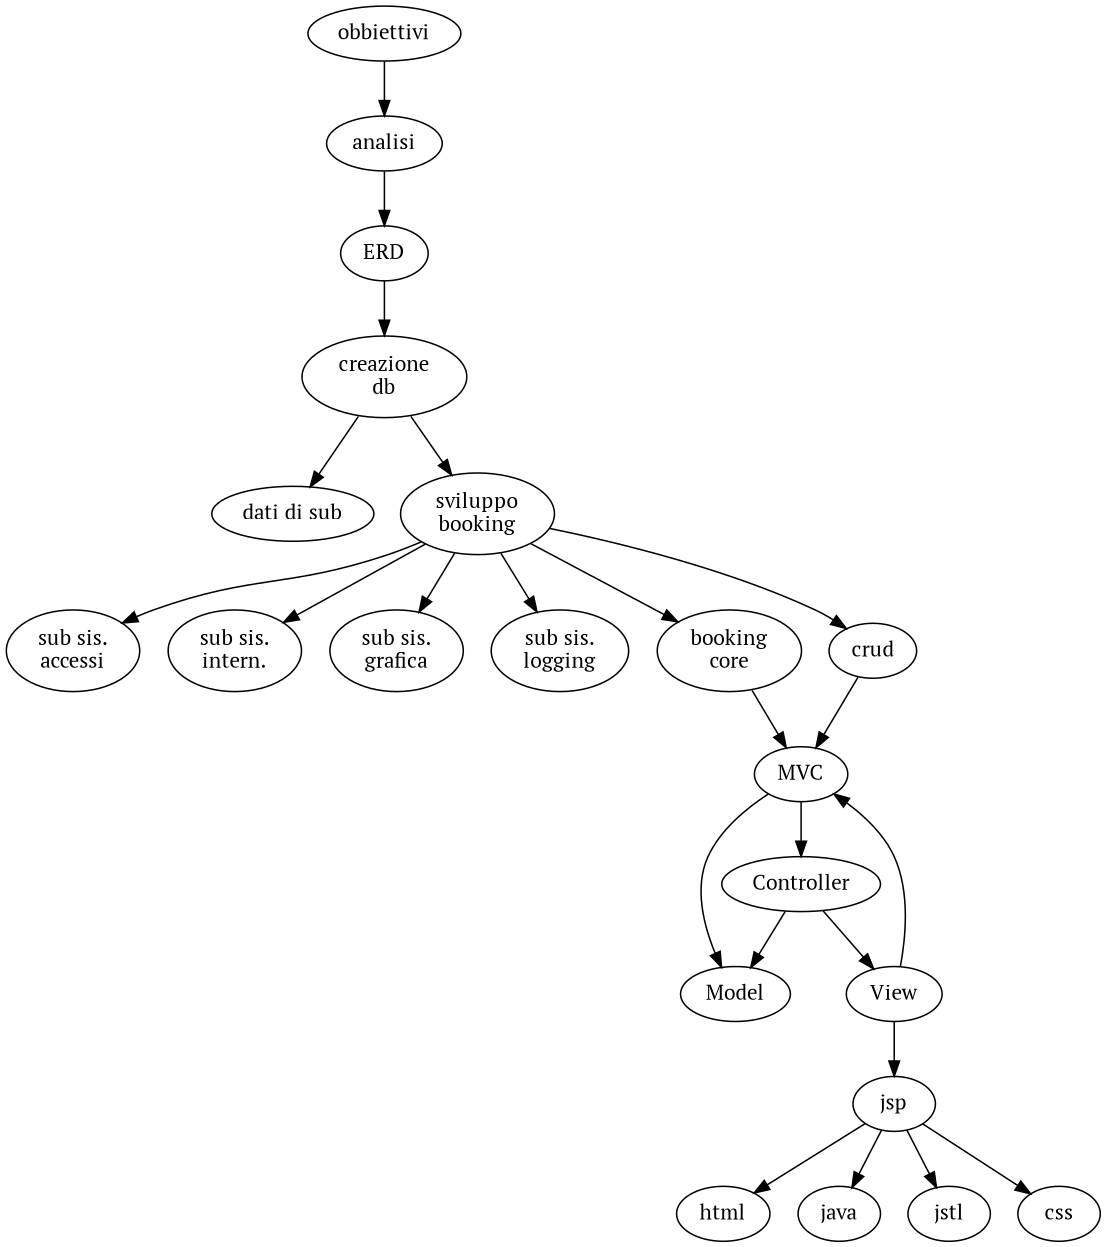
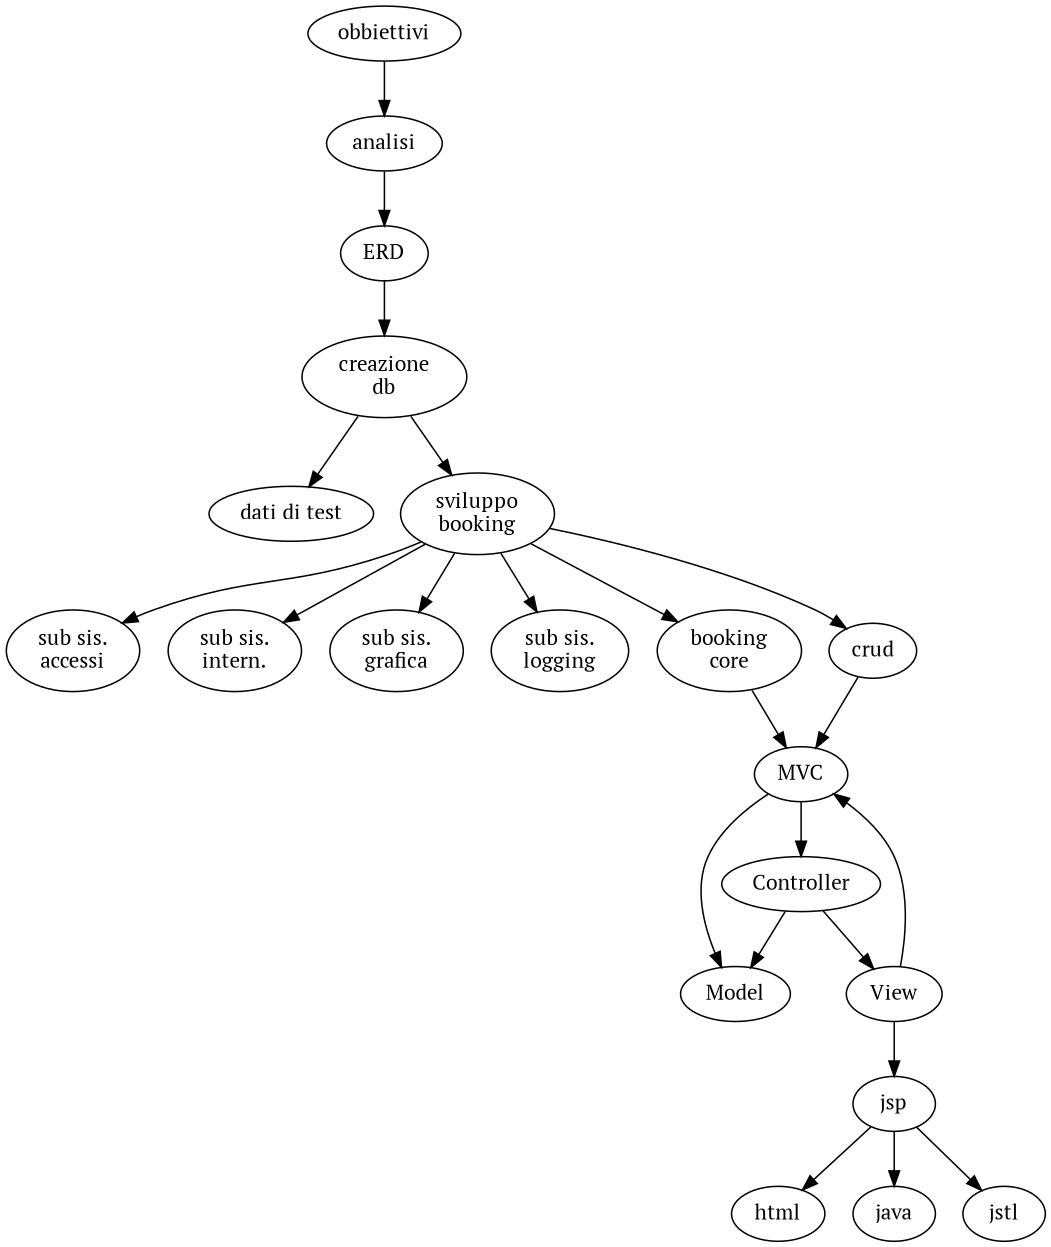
node "dati di sub": label "dati di sub" -> "dati di test"
node "css": removed
